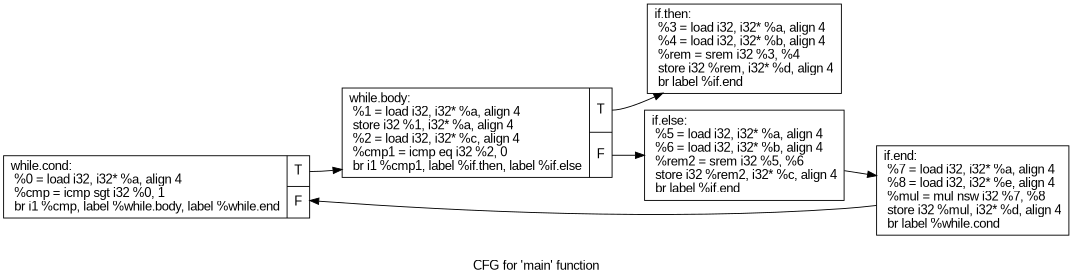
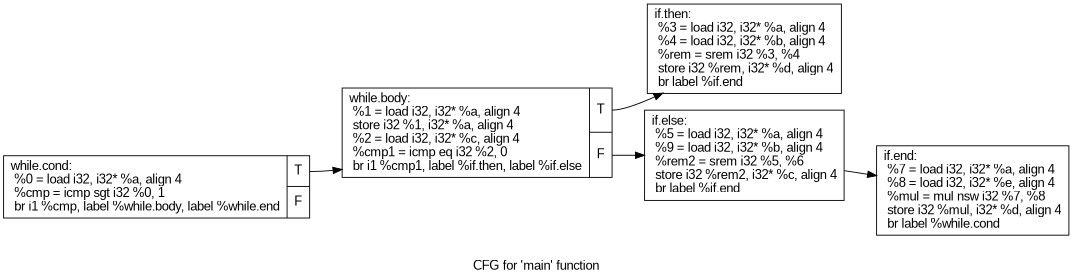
node "if.else:": text "%6 = load i32, i32* %b, align 4" -> "%9 = load i32, i32* %b, align 4"
edge "if.end:" -> "while.cond:": removed
